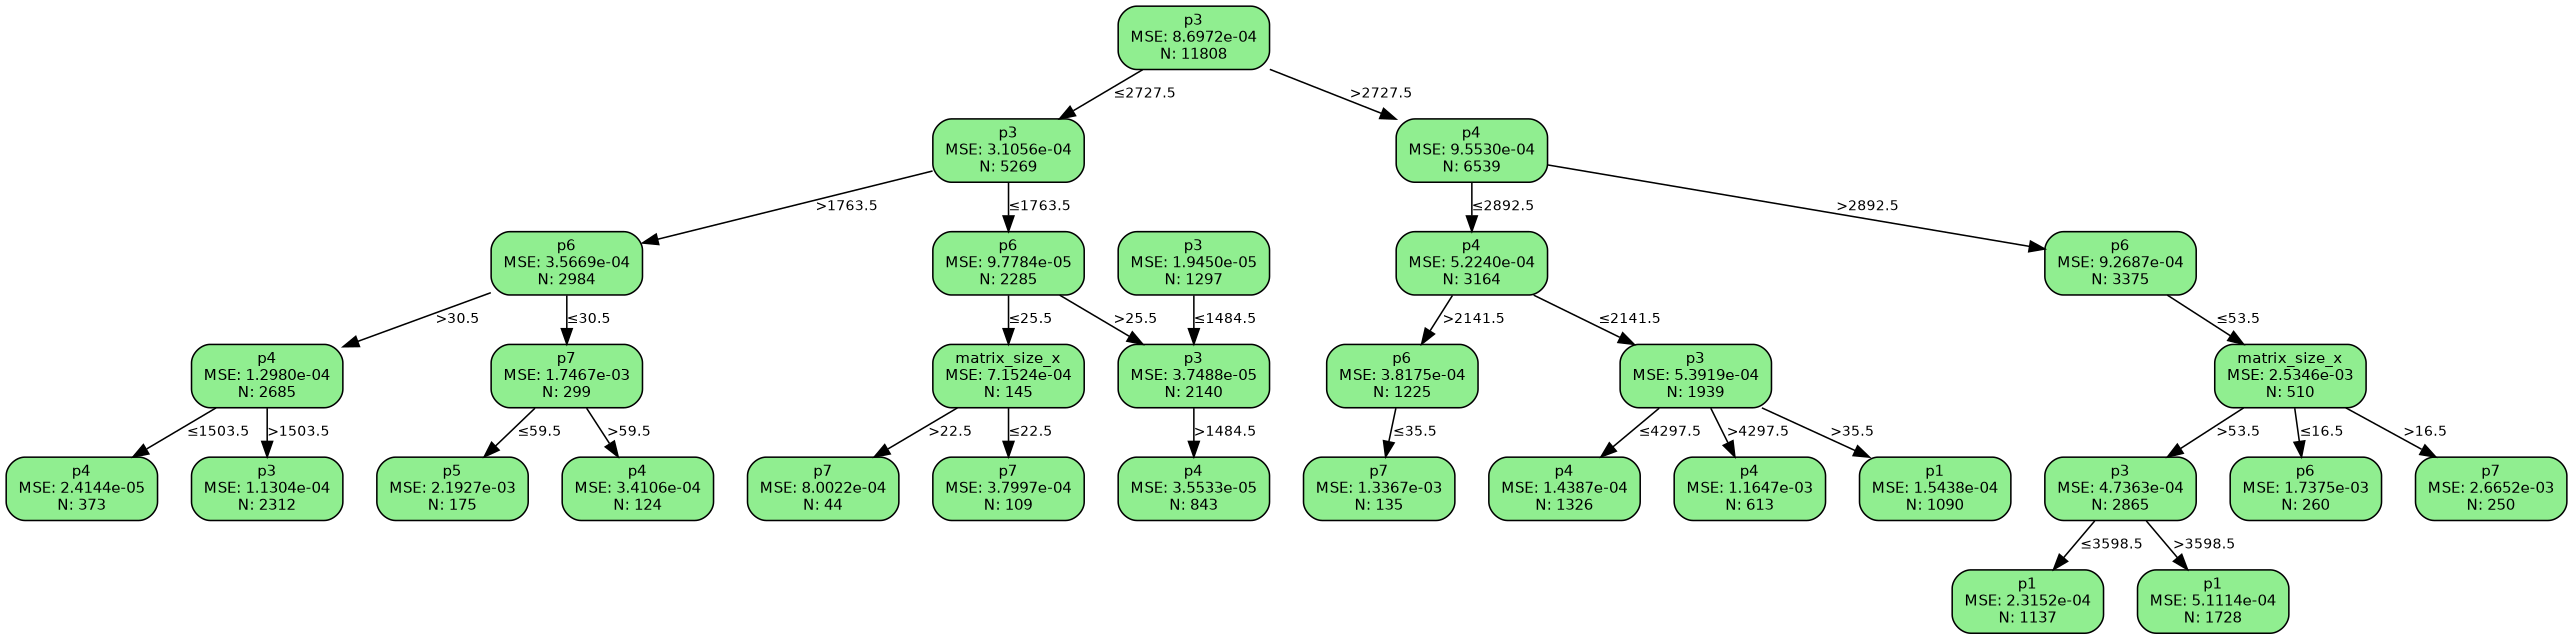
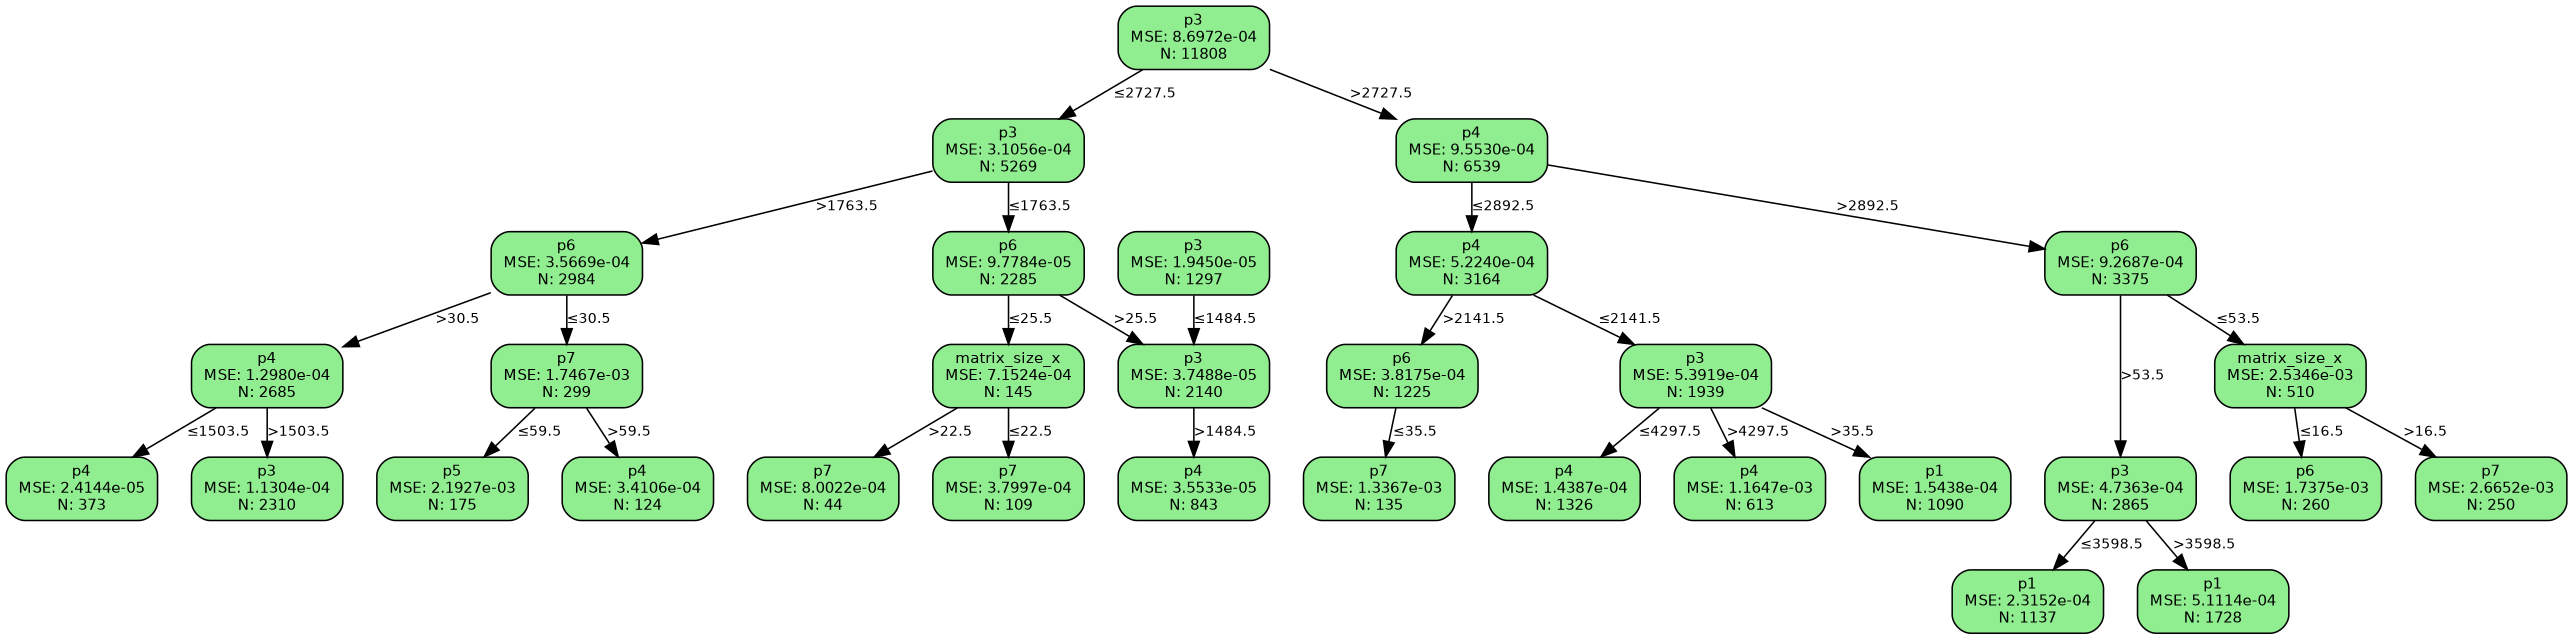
edge "matrix_size_x MSE: 2.5346e-03 N: 510" -> "p3 MSE: 4.7363e-04 N: 2865": now "p6 MSE: 9.2687e-04 N: 3375" -> "p3 MSE: 4.7363e-04 N: 2865"
node "p3 MSE: 1.1304e-04 N: 2312": label "p3 MSE: 1.1304e-04 N: 2312" -> "p3 MSE: 1.1304e-04 N: 2310"
